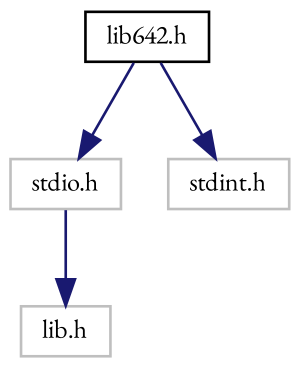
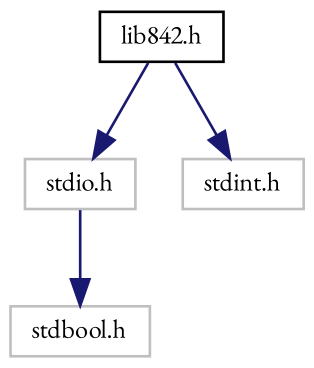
node "lib642.h": label "lib642.h" -> "lib842.h"
node "lib.h": label "lib.h" -> "stdbool.h"
